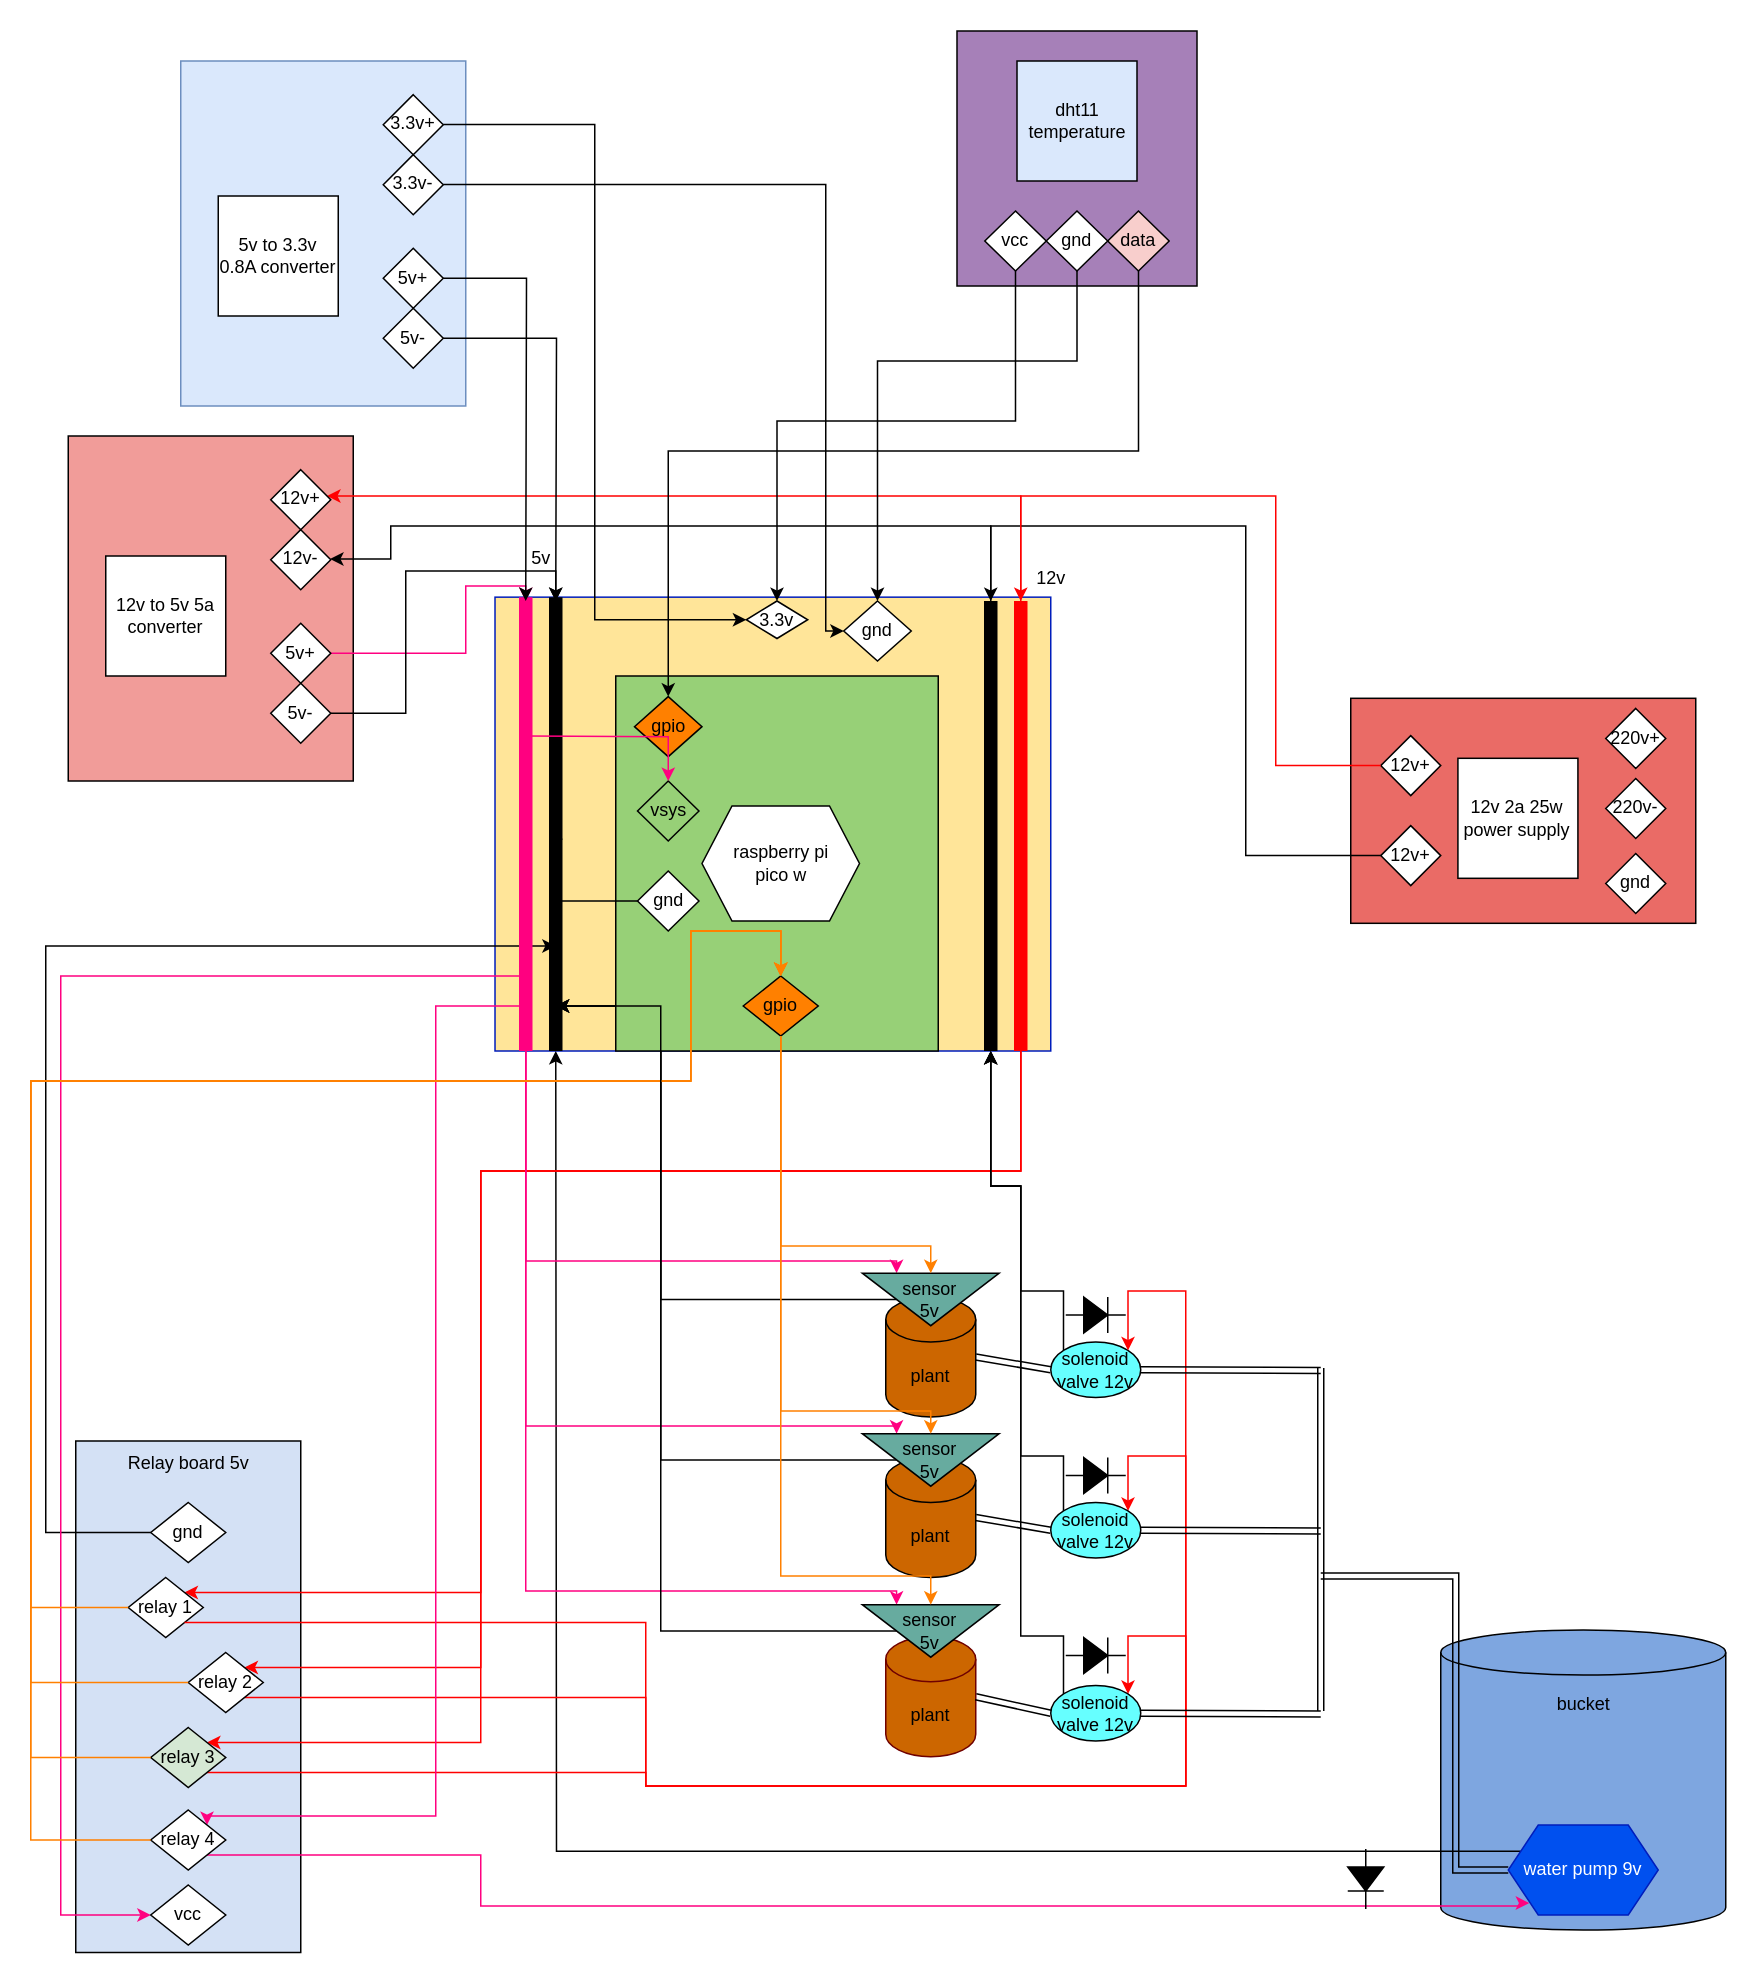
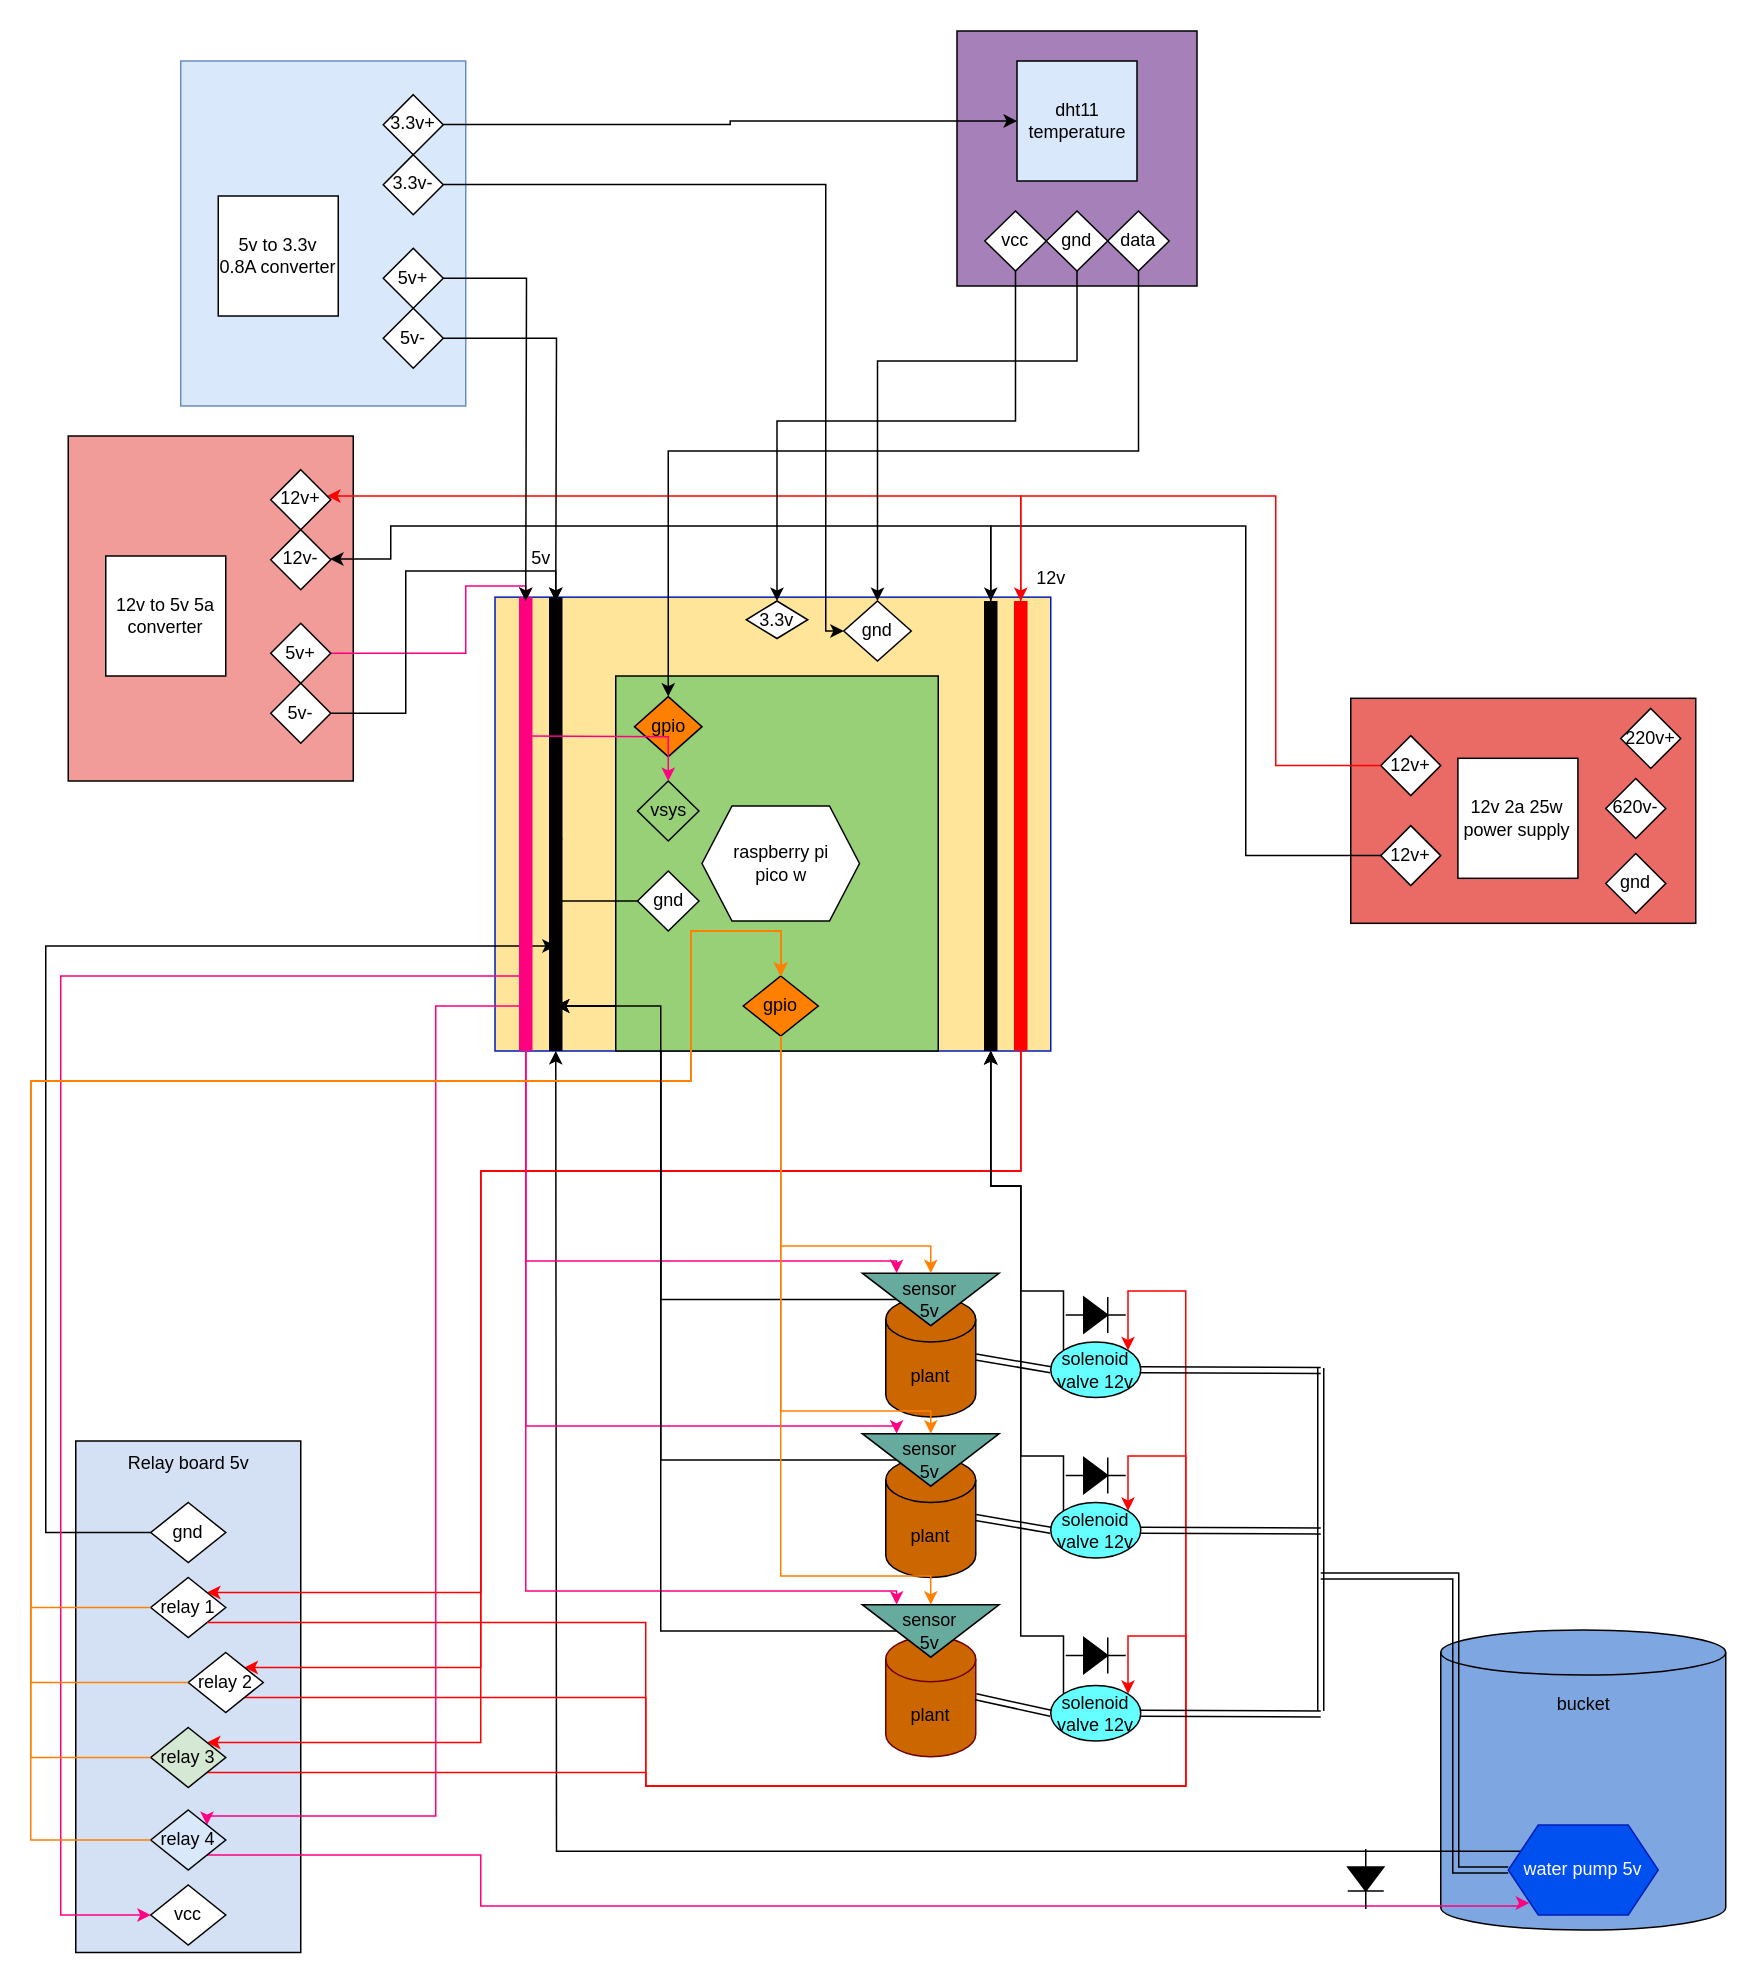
node "data": fillcolor #f8cecc -> #ffffff
edge "3.3v+" -> "3.3v": now "3.3v+" -> "dht11 temperature"
node "220v+": moved (1636, 738) -> (1651, 738)
node "220v-": label "220v-" -> "620v-"
node "relay 1": moved (166, 1607) -> (188, 1607)
node "relay 4": fillcolor #ffffff -> #dae8fc
node "water pump 9v": label "water pump 9v" -> "water pump 5v"
